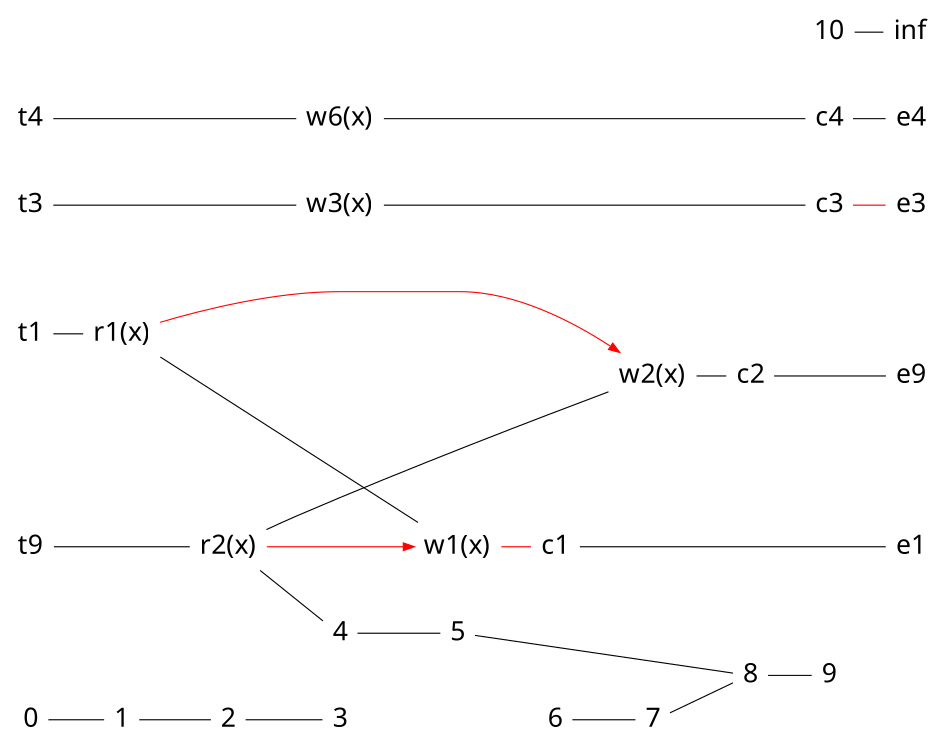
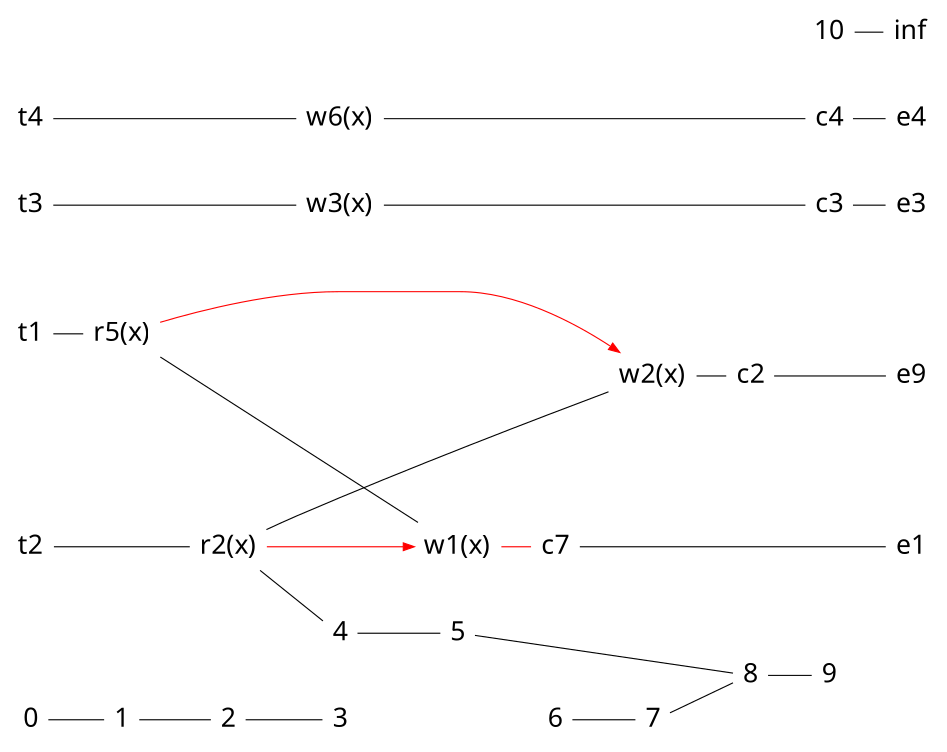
edge "c3" -> "e3": color red -> black
node "r1(x)": label "r1(x)" -> "r5(x)"
node "t9": label "t9" -> "t2"
node "c1": label "c1" -> "c7"
